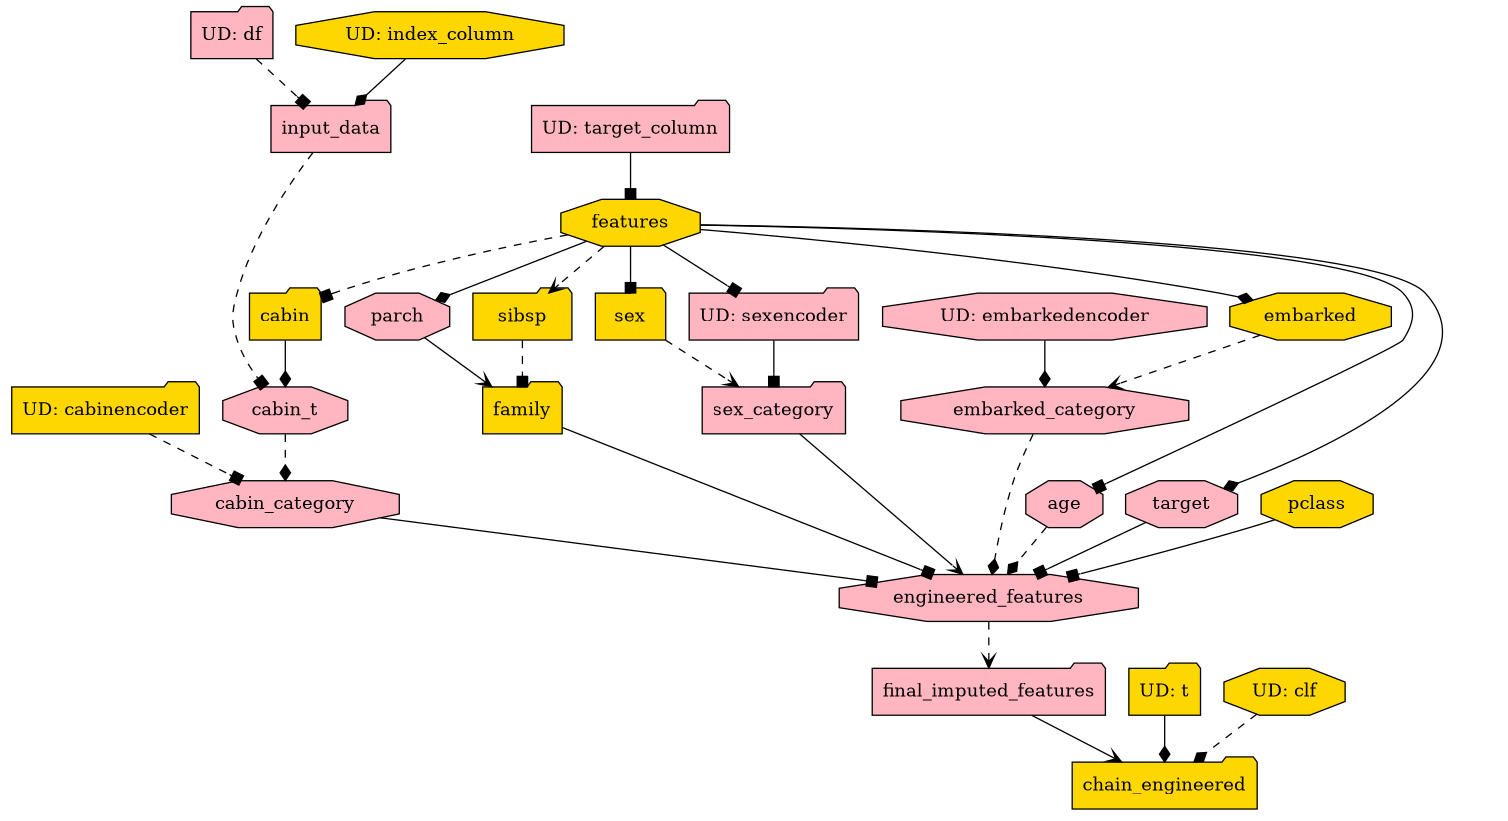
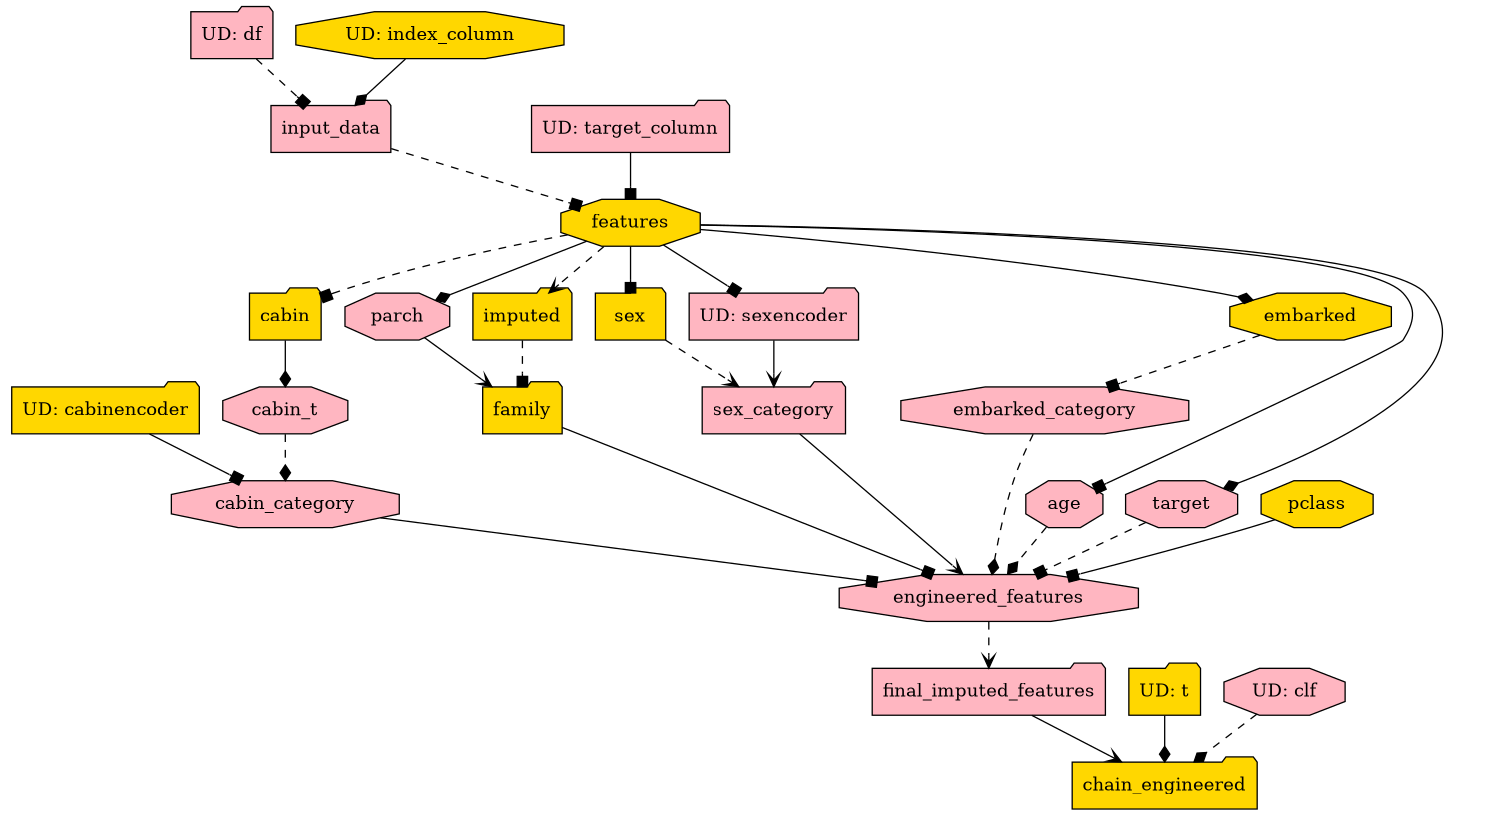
edge "input_data" -> "cabin_t": now "input_data" -> "features"
node "sibsp": label "sibsp" -> "imputed"
node "UD: embarkedencoder": removed
edge "UD: sexencoder" -> "sex_category": arrowhead box -> vee
edge "embarked" -> "embarked_category": arrowhead vee -> box
edge "UD: cabinencoder" -> "cabin_category": style dashed -> solid
edge "target" -> "engineered_features": style solid -> dashed
node "UD: clf": fillcolor gold -> lightpink
